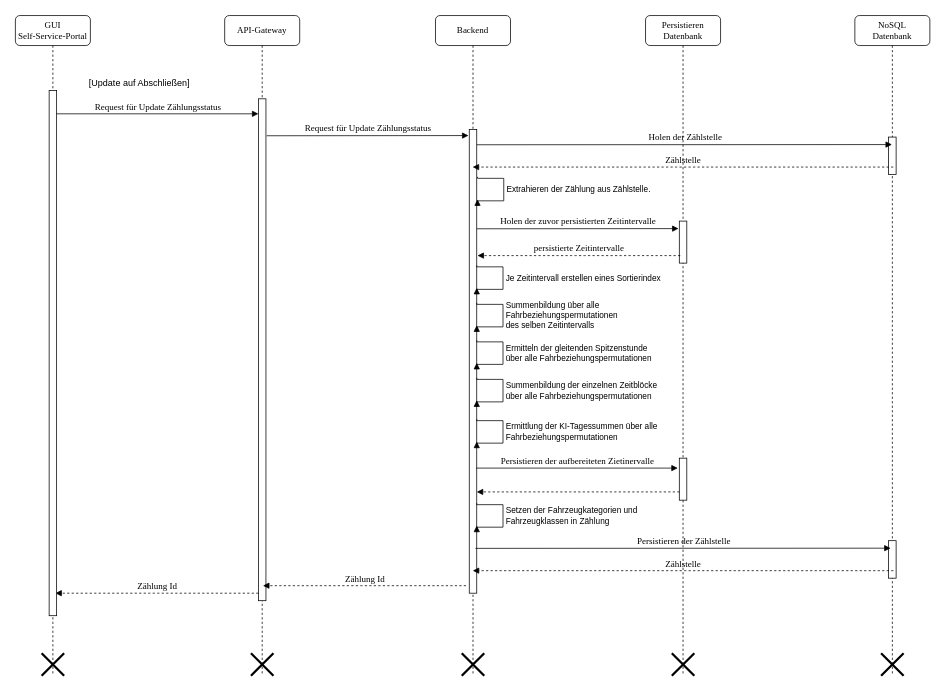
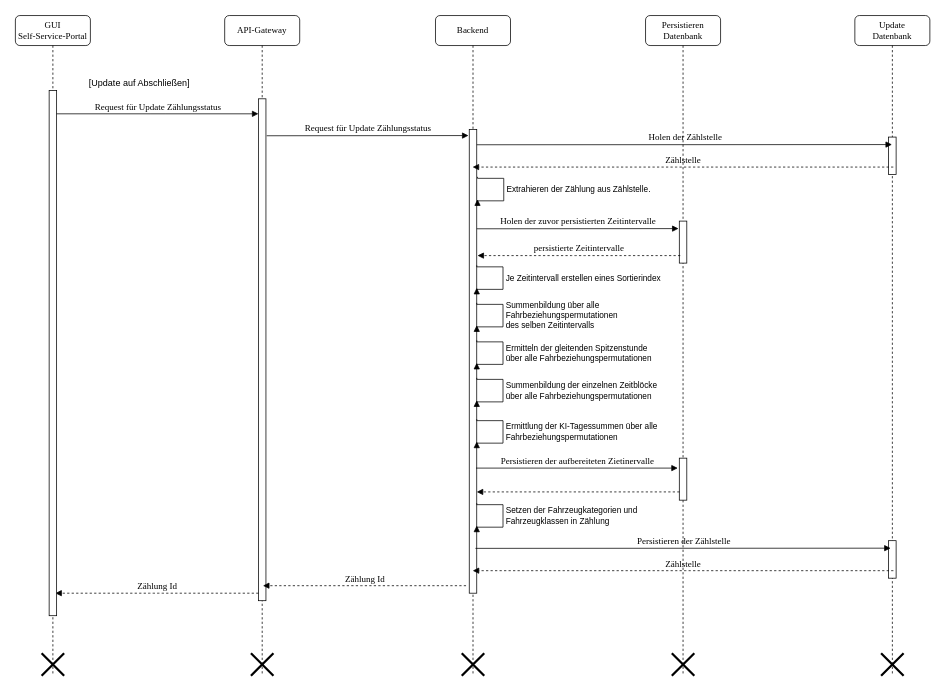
node "NoSQL Datenbank": label "NoSQL Datenbank" -> "Update Datenbank"
